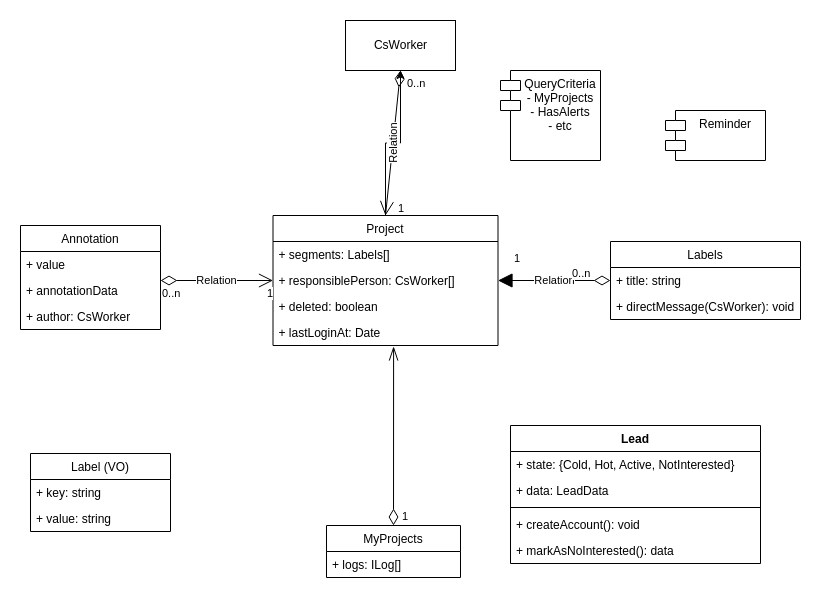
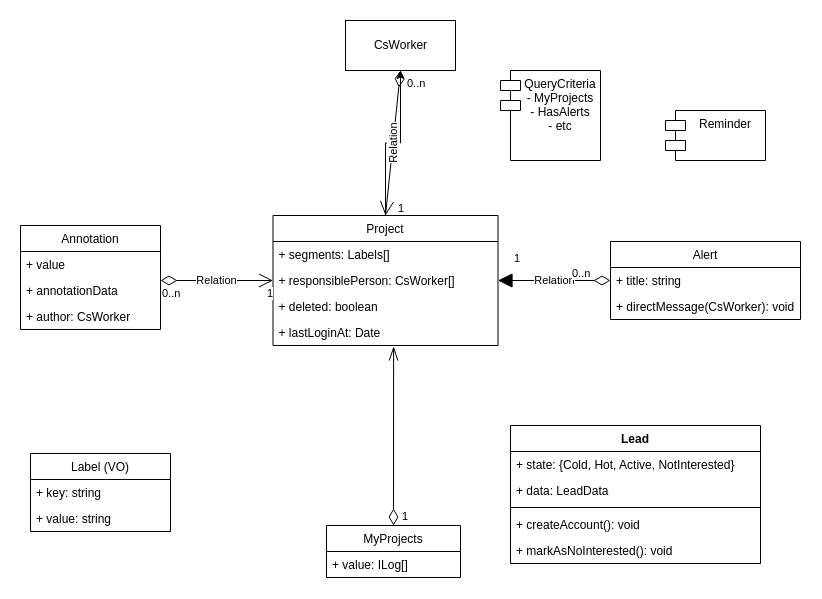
node "Labels": label "Labels" -> "Alert"
node "+ markAsNoInterested(): data": label "+ markAsNoInterested(): data" -> "+ markAsNoInterested(): void"
node "+ logs: ILog[]": label "+ logs: ILog[]" -> "+ value: ILog[]"
